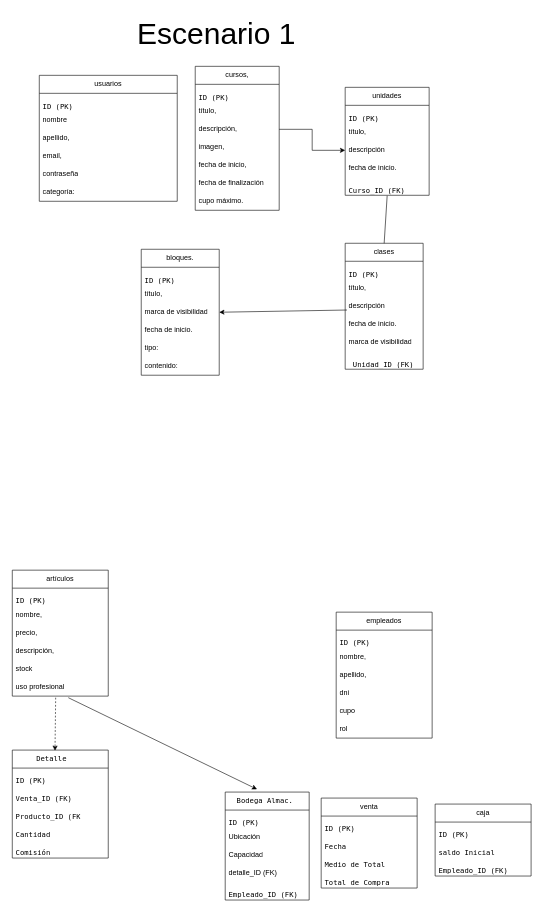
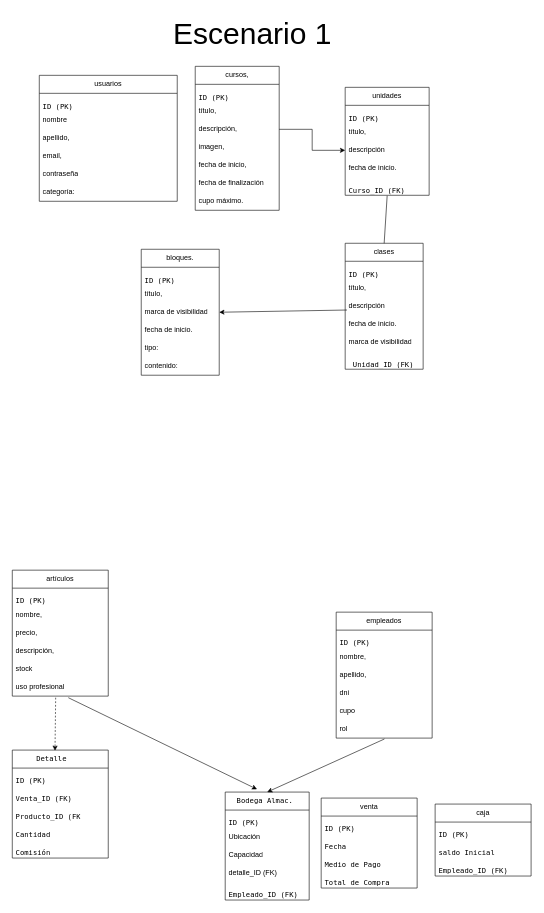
node "Escenario 1": moved (216, 33) -> (252, 33)
edge "rol" -> "Bodega Almac.": added
node "Medio de Total": label "Medio de Total" -> "Medio de Pago"
